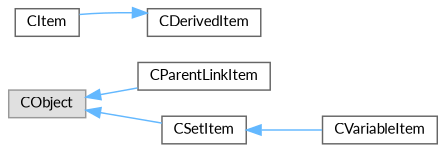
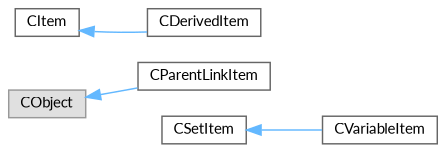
edge "CItem" -> "CDerivedItem": reversed
edge "CSetItem" -> "CObject": removed
